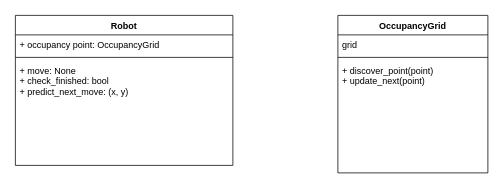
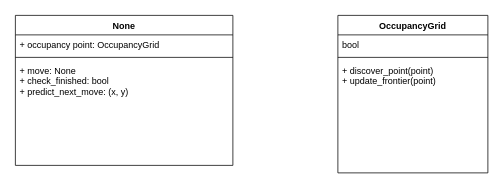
node "Robot": label "Robot" -> "None"
node "grid": label "grid" -> "bool"
node "+ discover_point(point) + update_next(point)": label "+ discover_point(point) + update_next(point)" -> "+ discover_point(point) + update_frontier(point)"
